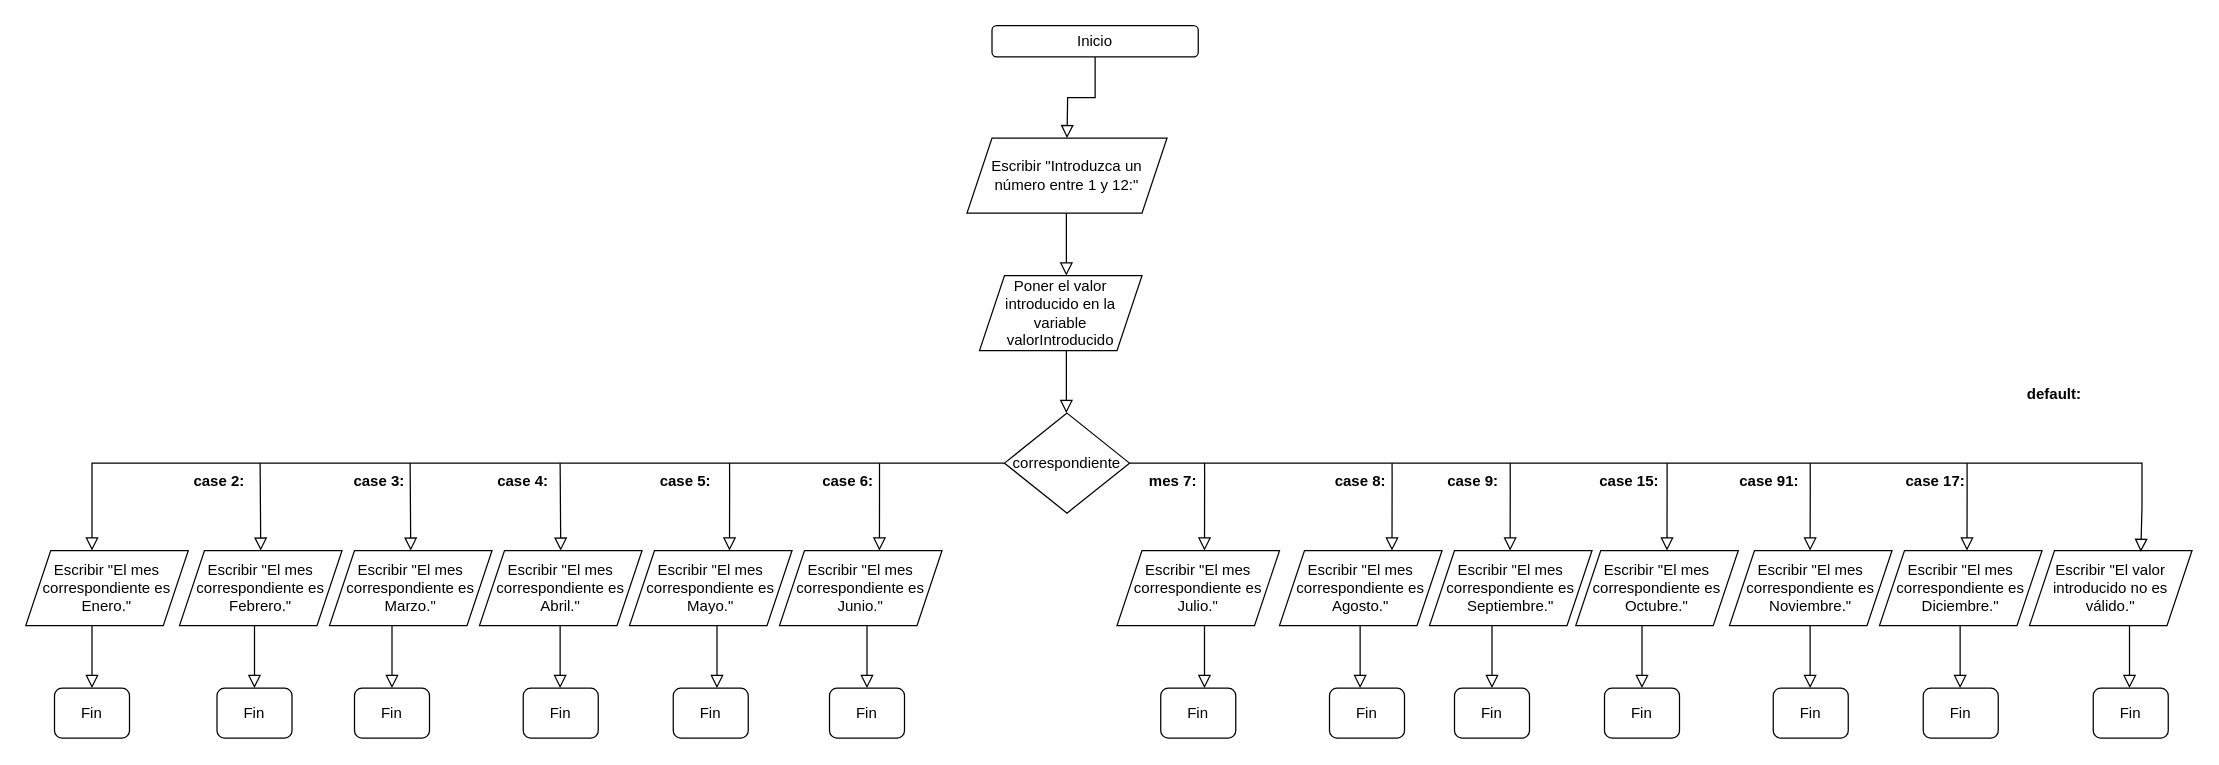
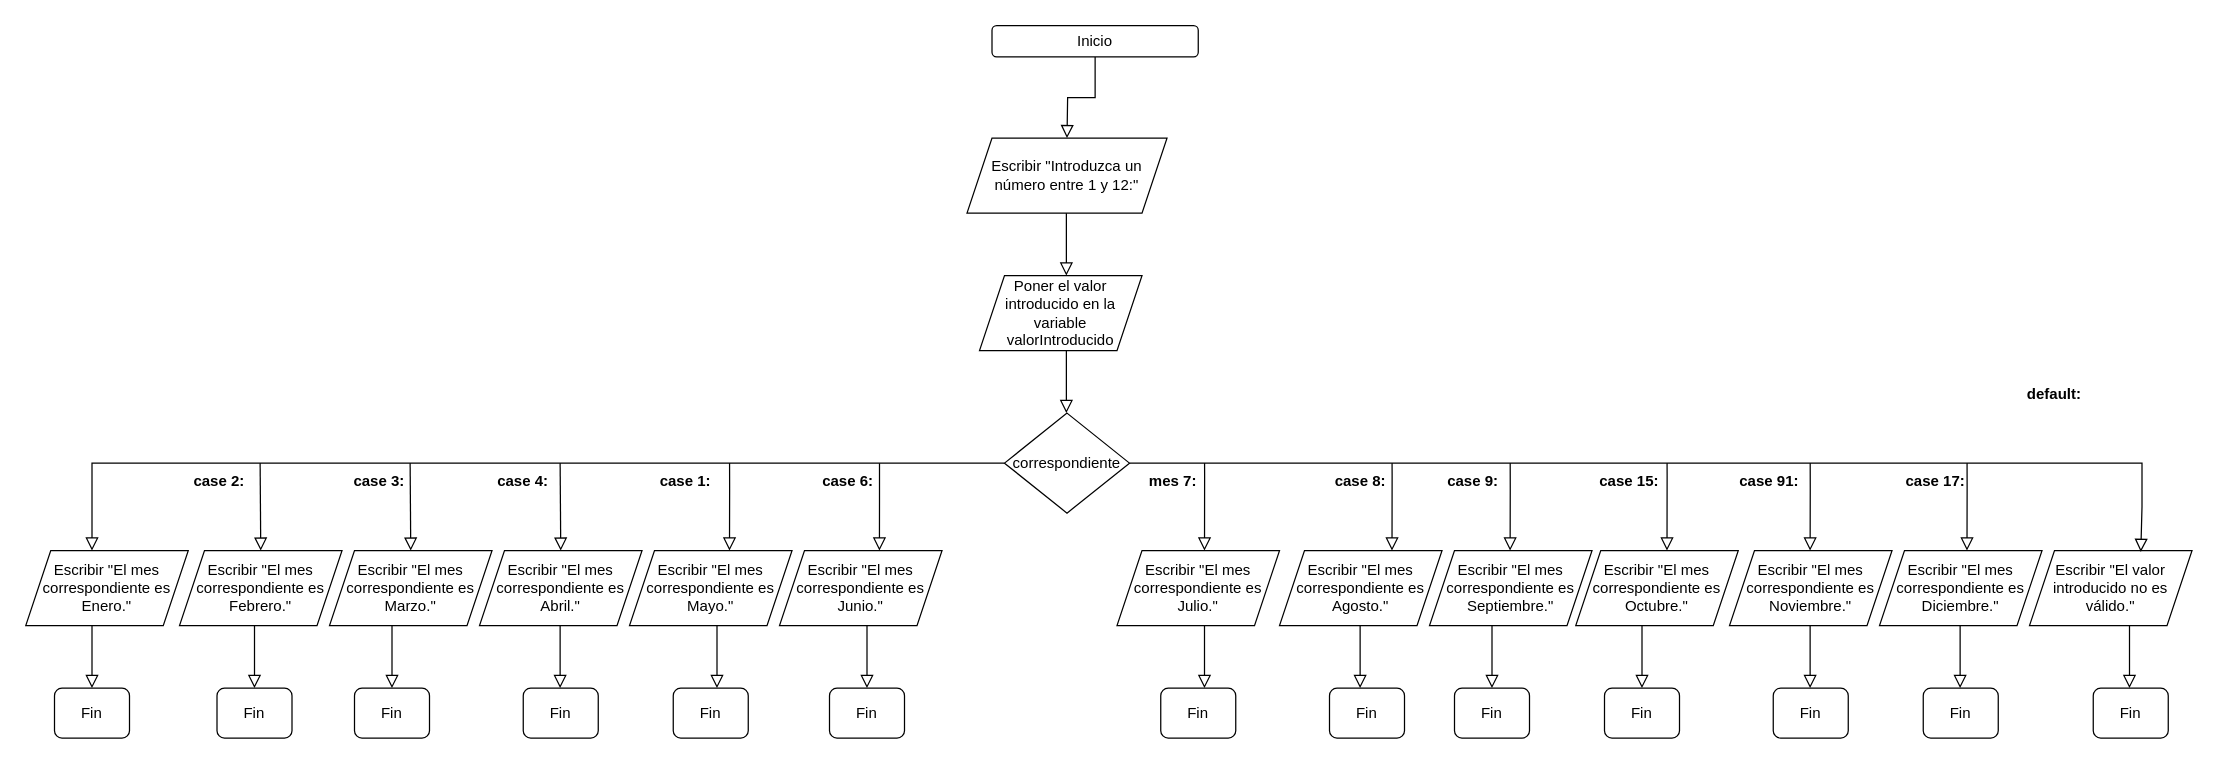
node "case 5:": label "case 5:" -> "case 1:"
